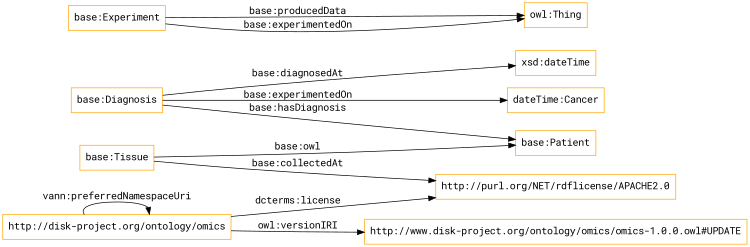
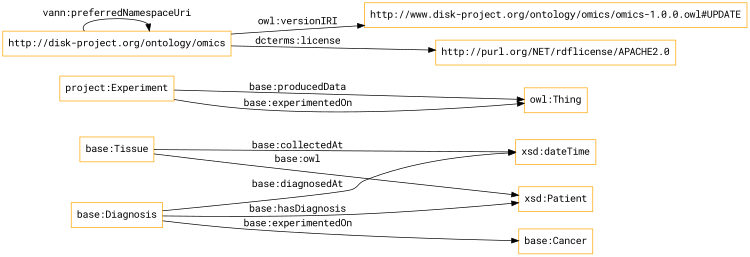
node "base:Experiment": label "base:Experiment" -> "project:Experiment"
node "dateTime:Cancer": label "dateTime:Cancer" -> "base:Cancer"
node "base:Patient": label "base:Patient" -> "xsd:Patient"
edge "base:Tissue" -> "http://purl.org/NET/rdflicense/APACHE2.0": now "base:Tissue" -> "xsd:dateTime"
